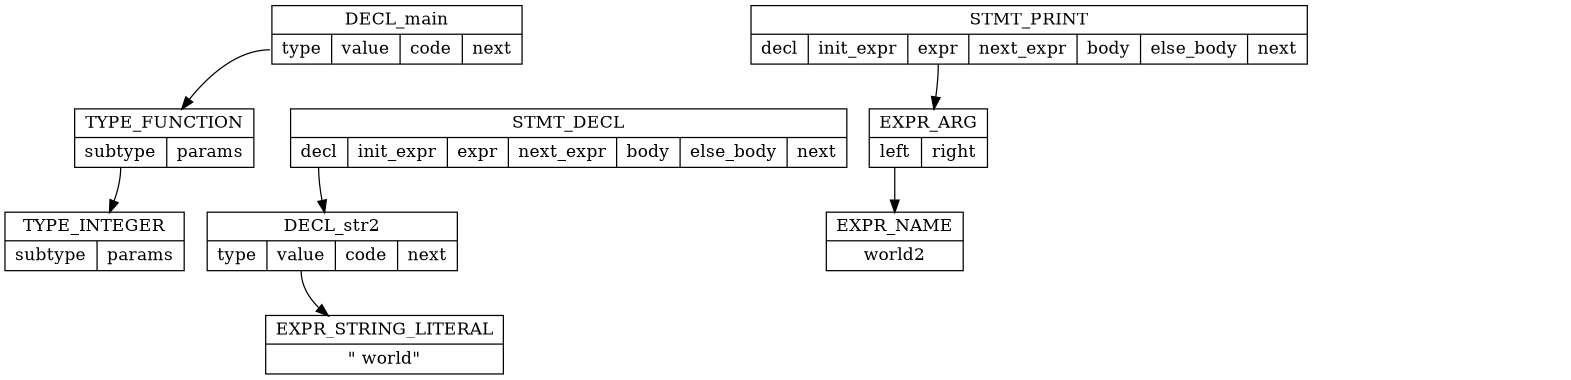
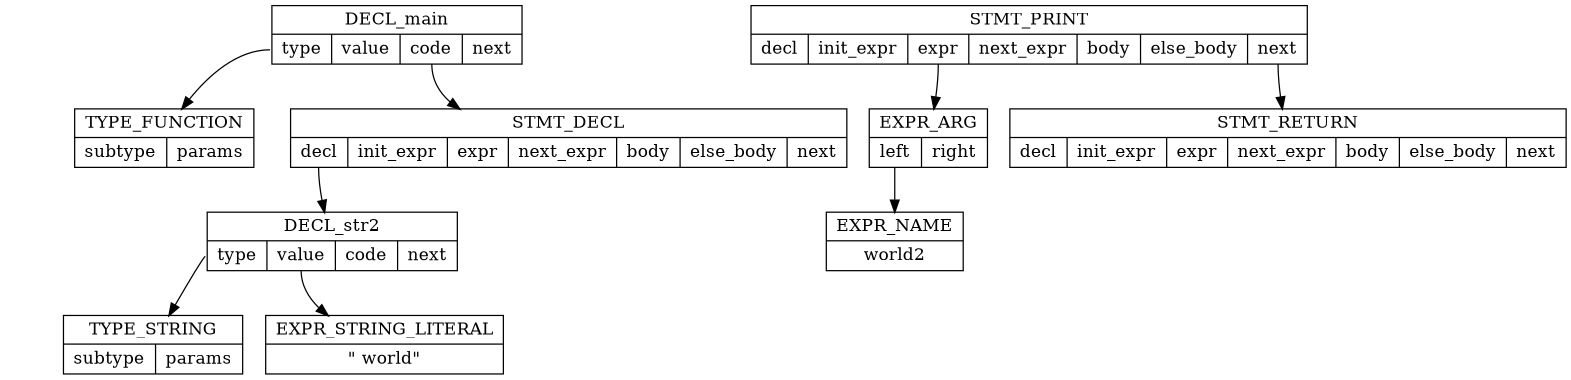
edge "DECL_main" -> "STMT_DECL": added
node "STMT_RETURN": added
node "TYPE_INTEGER": removed
node "TYPE_STRING": added
